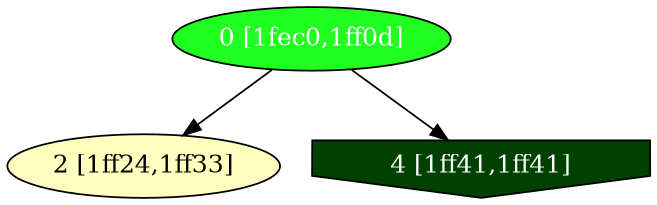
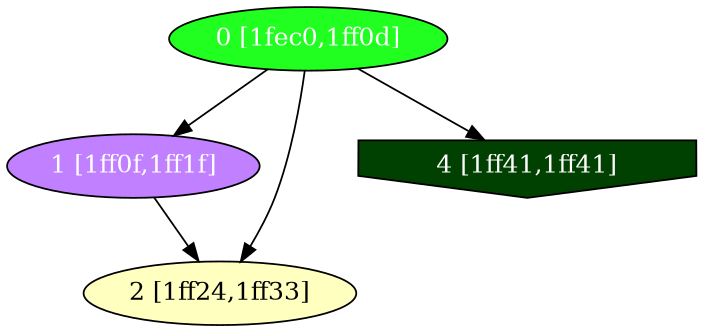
node "1 [1ff0f,1ff1f]": added
